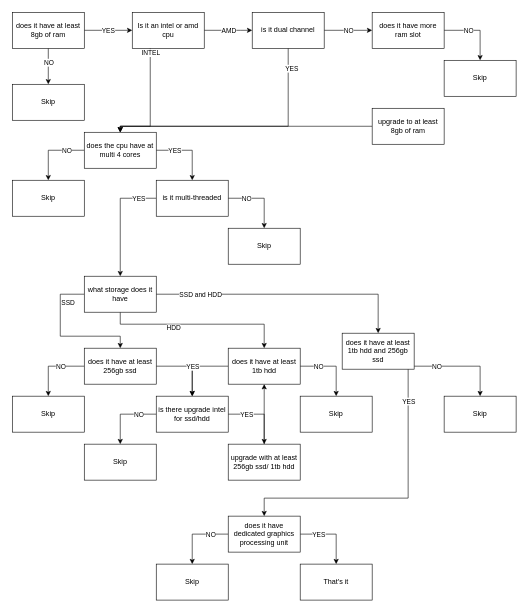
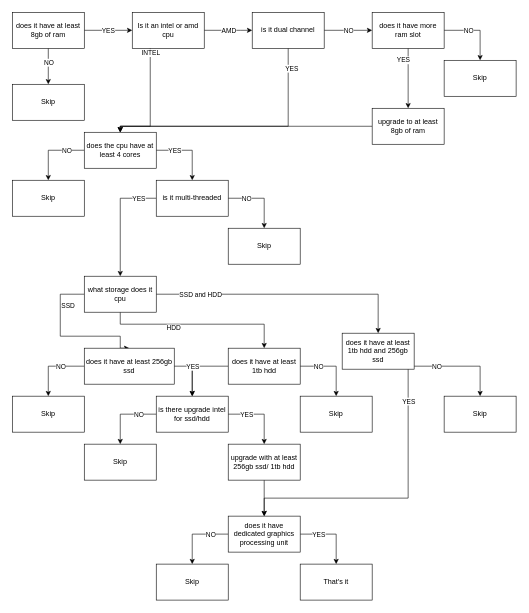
edge "does it have more ram slot" -> "upgrade to at least 8gb of ram": added, label "YES"
node "does the cpu have at multi 4 cores": label "does the cpu have at multi 4 cores" -> "does the cpu have at least 4 cores"
node "what storage does it have": label "what storage does it have" -> "what storage does it cpu"
node "does it have at least 256gb ssd": size 72x36 -> 90x36
edge "upgrade with at least 256gb ssd/ 1tb hdd" -> "does it have at least 1tb hdd": now "upgrade with at least 256gb ssd/ 1tb hdd" -> "does it have dedicated graphics processing unit"
